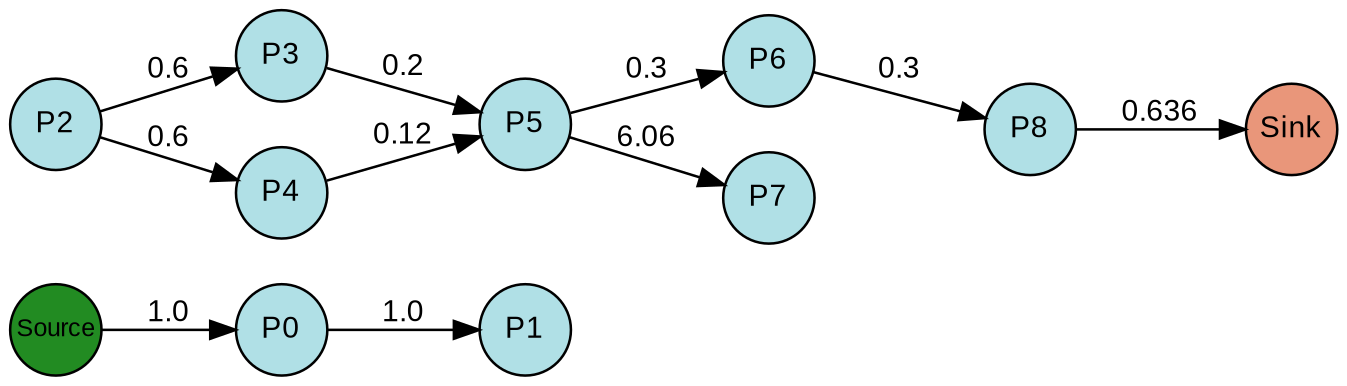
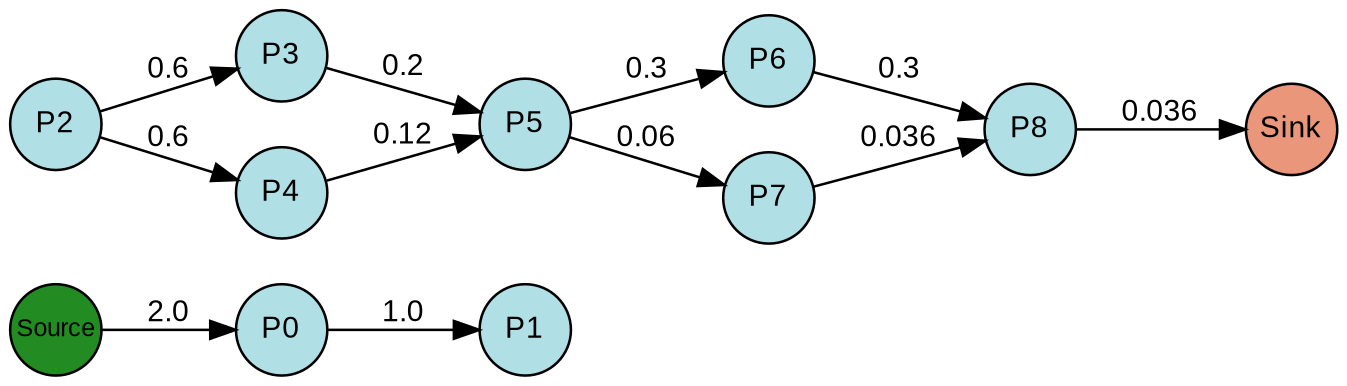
edge "P8" -> "Sink": label "0.636" -> "0.036"
edge "P5" -> "P7": label "6.06" -> "0.06"
edge "P7" -> "P8": added, label "0.036"
edge "Source" -> "P0": label "1.0" -> "2.0"
